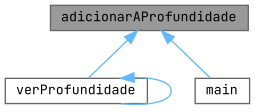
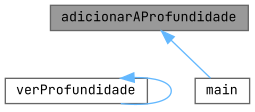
edge "verProfundidade" -> "adicionarAProfundidade": removed
